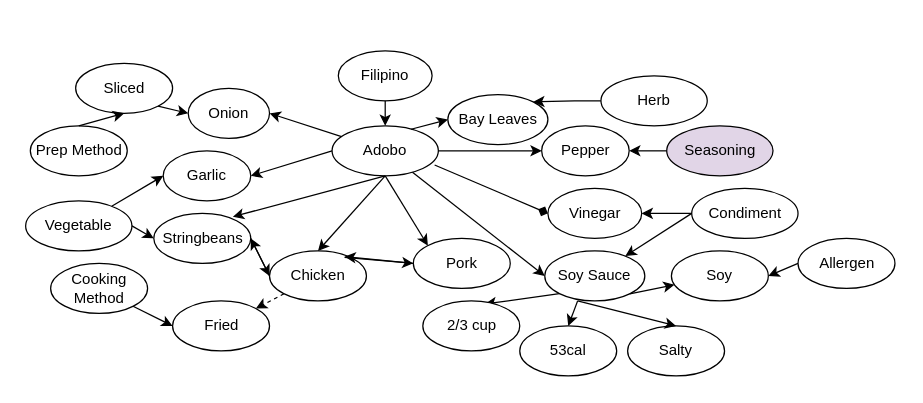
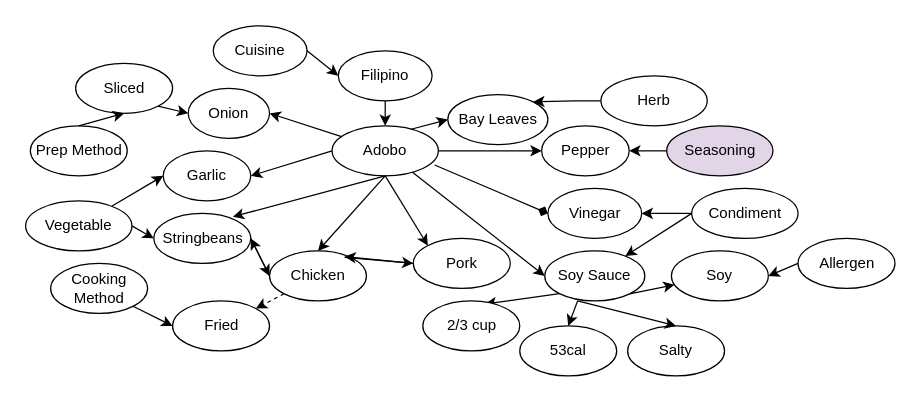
node "Cuisine": added
edge "Cuisine" -> "Filipino": added
